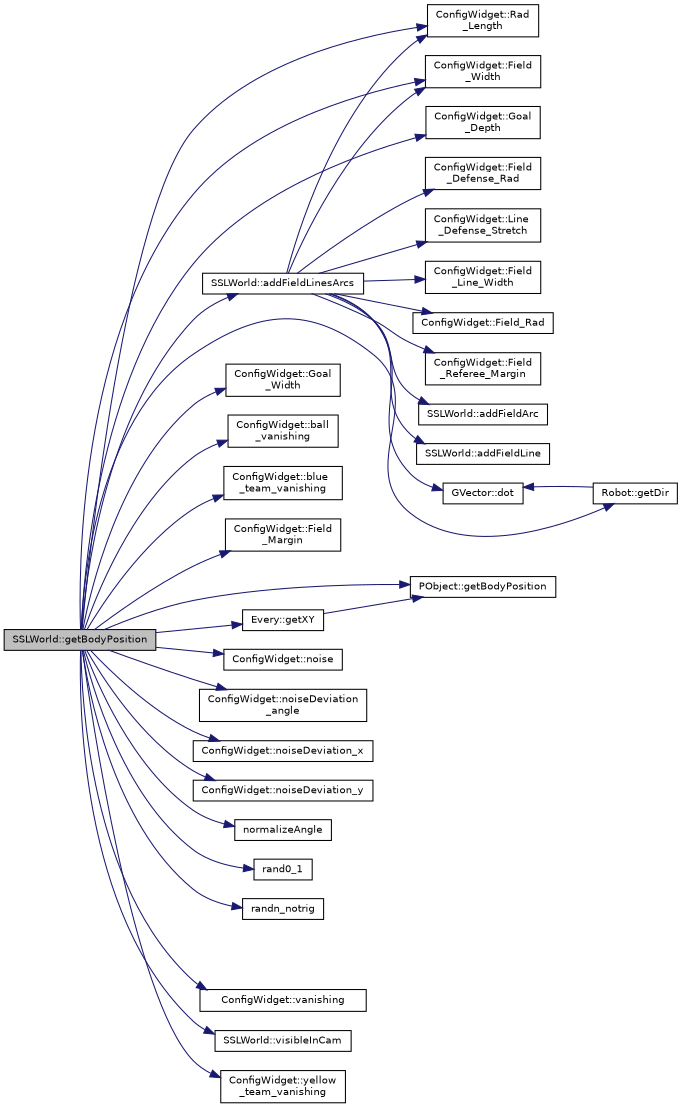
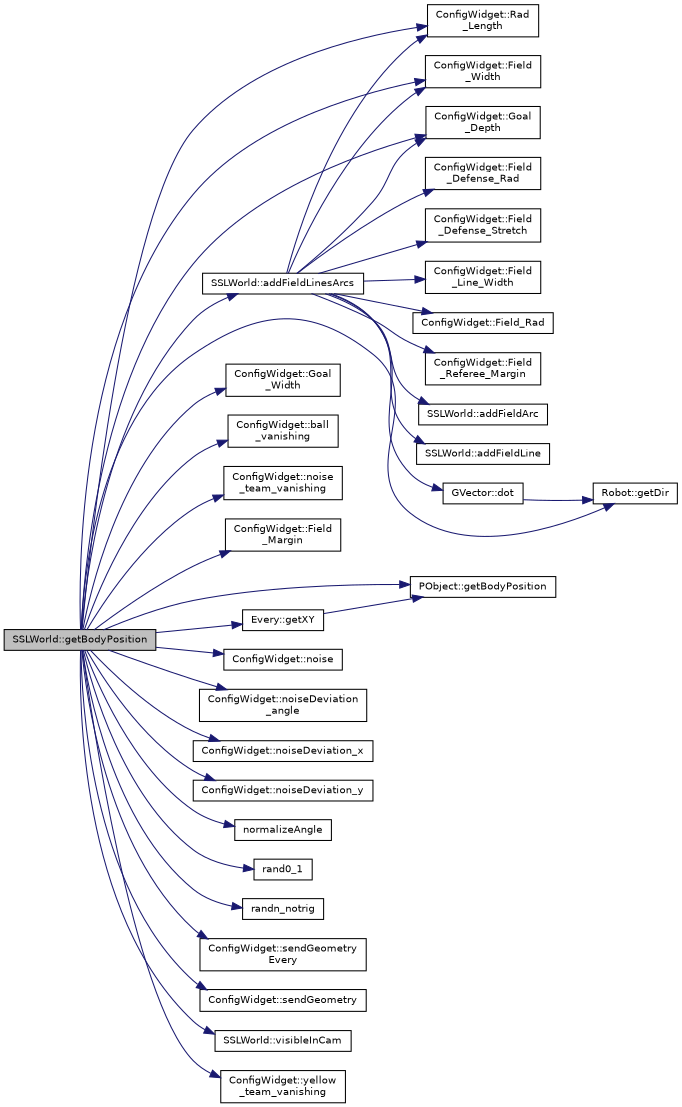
edge "SSLWorld::addFieldLinesArcs" -> "ConfigWidget::Goal _Depth": added
node "ConfigWidget::Line _Defense_Stretch": label "ConfigWidget::Line _Defense_Stretch" -> "ConfigWidget::Field _Defense_Stretch"
node "ConfigWidget::blue _team_vanishing": label "ConfigWidget::blue _team_vanishing" -> "ConfigWidget::noise _team_vanishing"
edge "Robot::getDir" -> "GVector::dot": reversed
node "ConfigWidget::sendGeometry Every": added
node "ConfigWidget::vanishing": label "ConfigWidget::vanishing" -> "ConfigWidget::sendGeometry"
